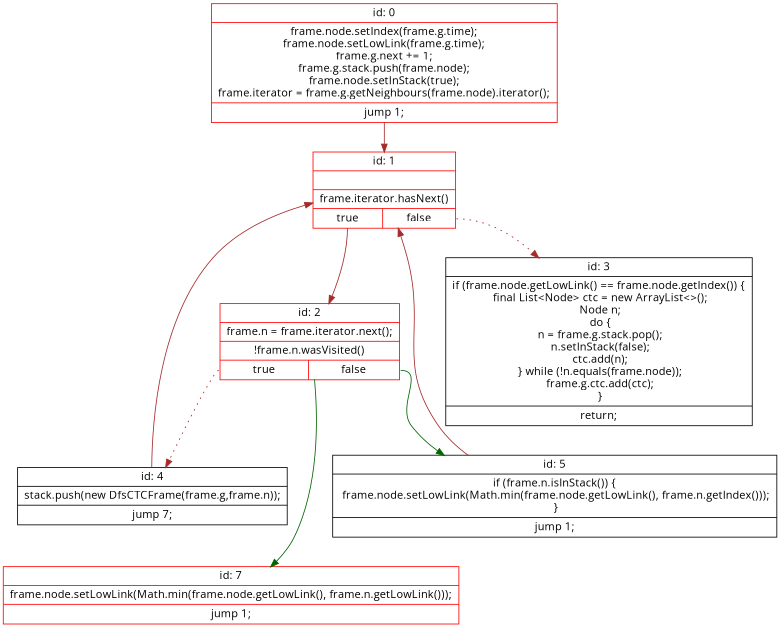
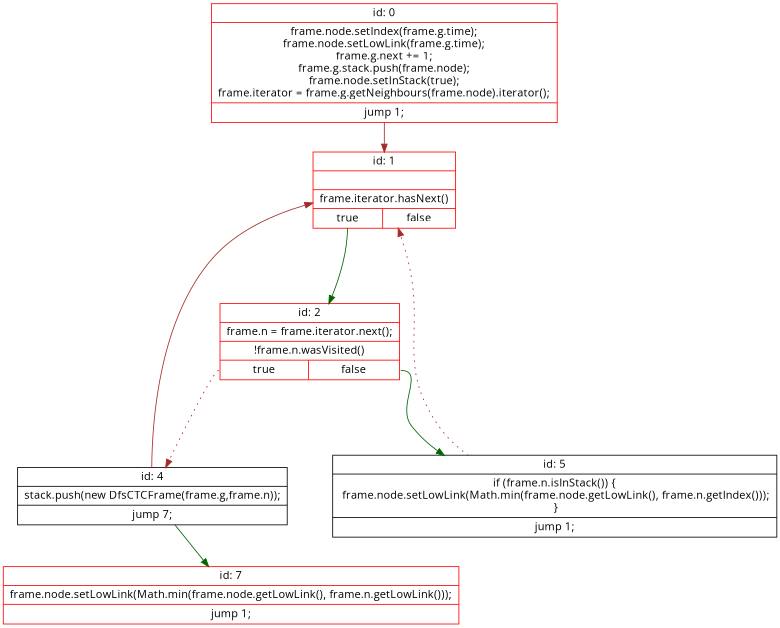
edge "id: 1" -> "id: 2": color brown -> darkgreen
node "id: 3": removed
edge "id: 5" -> "id: 1": style solid -> dotted
edge "id: 2" -> "id: 7": now "id: 4" -> "id: 7"
